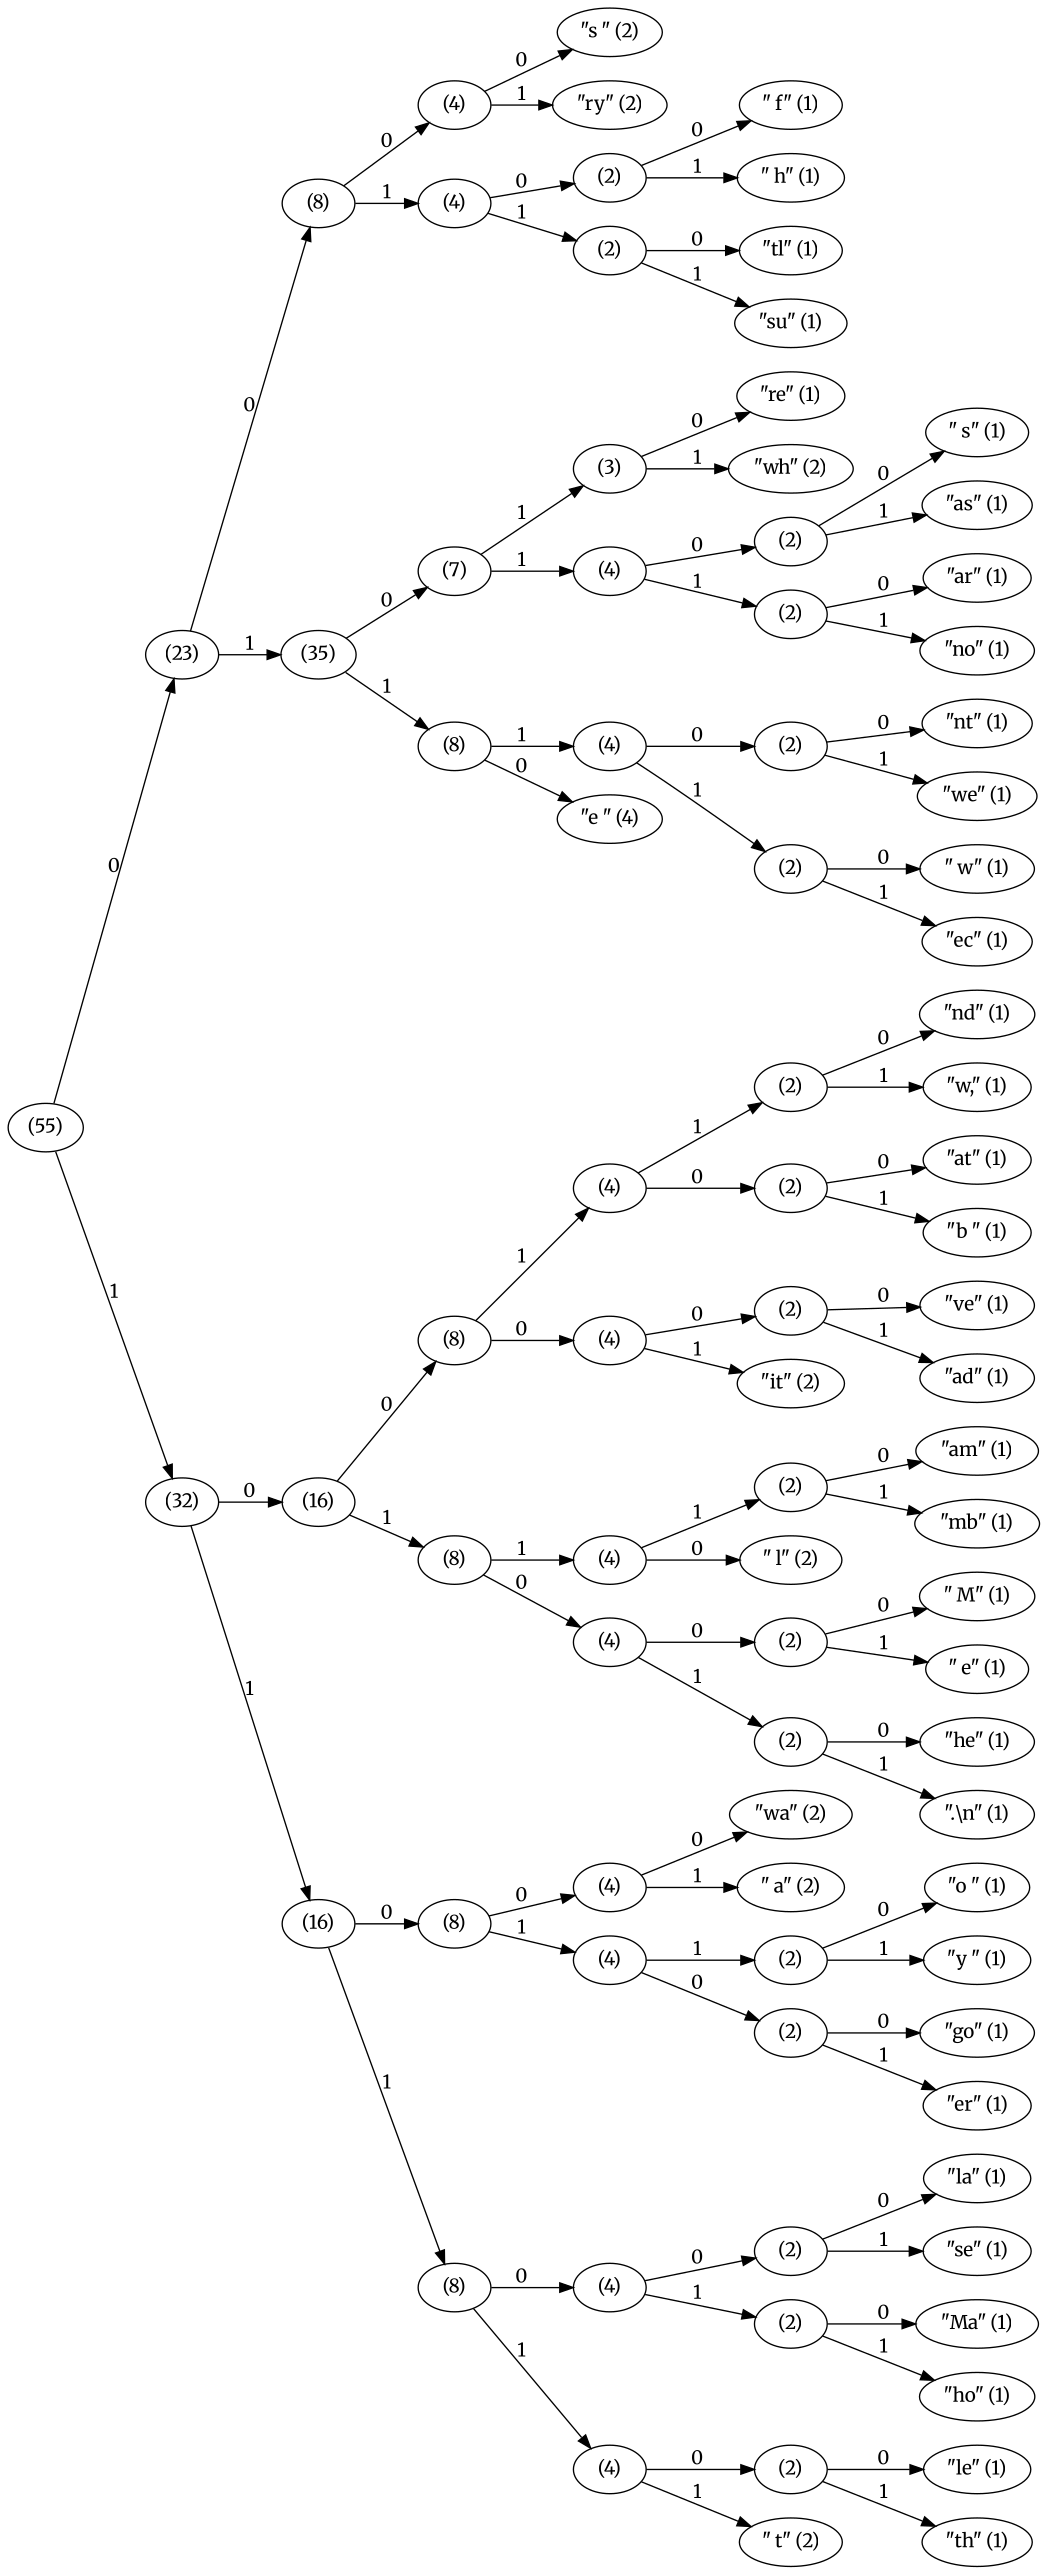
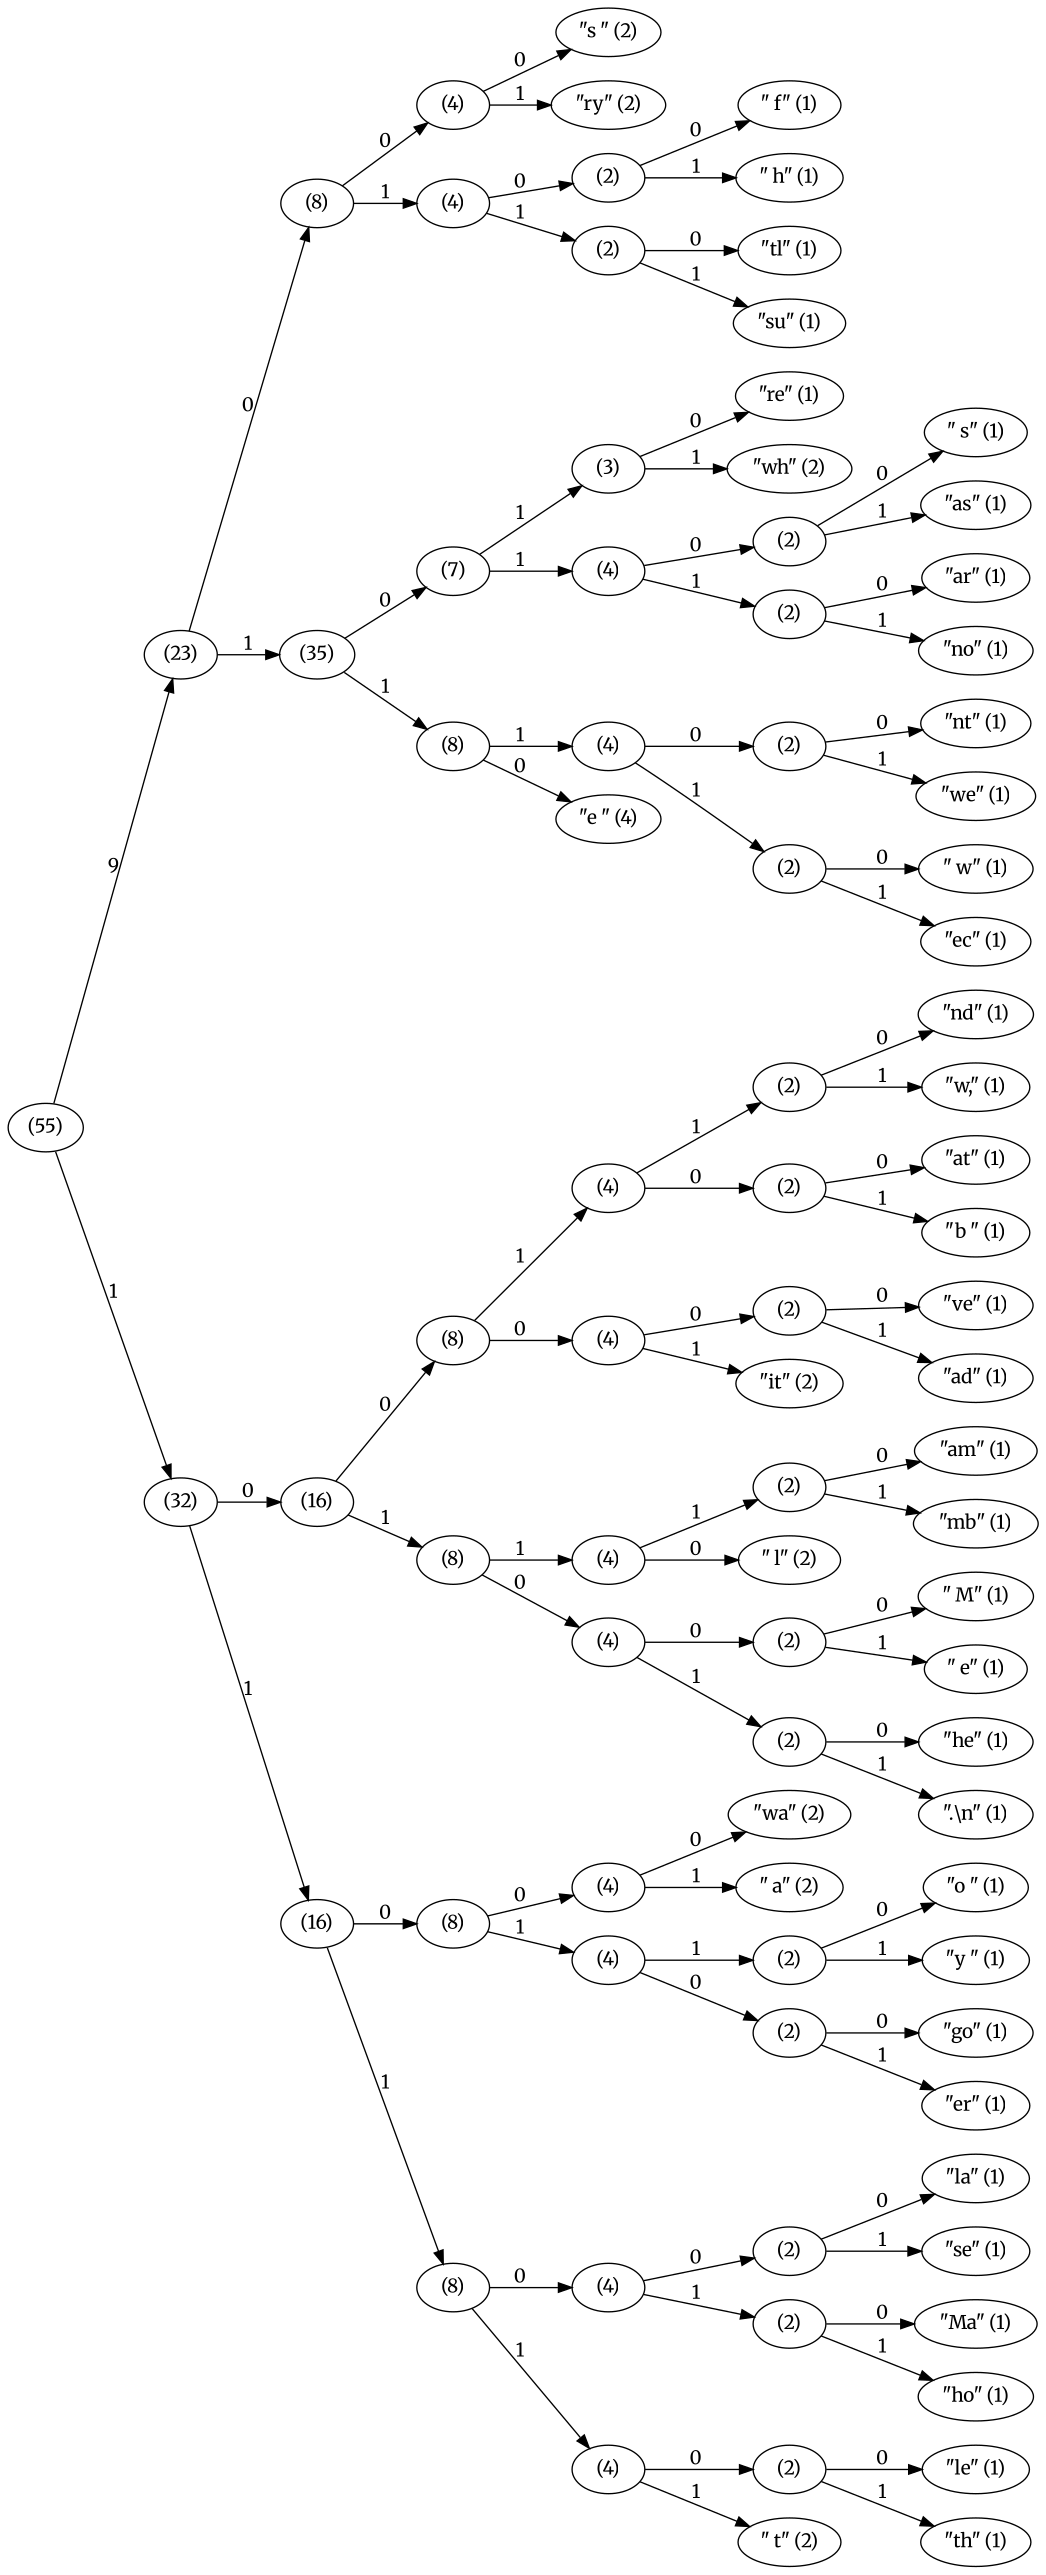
edge "(55)" -> "(23)": label "0" -> "9"
